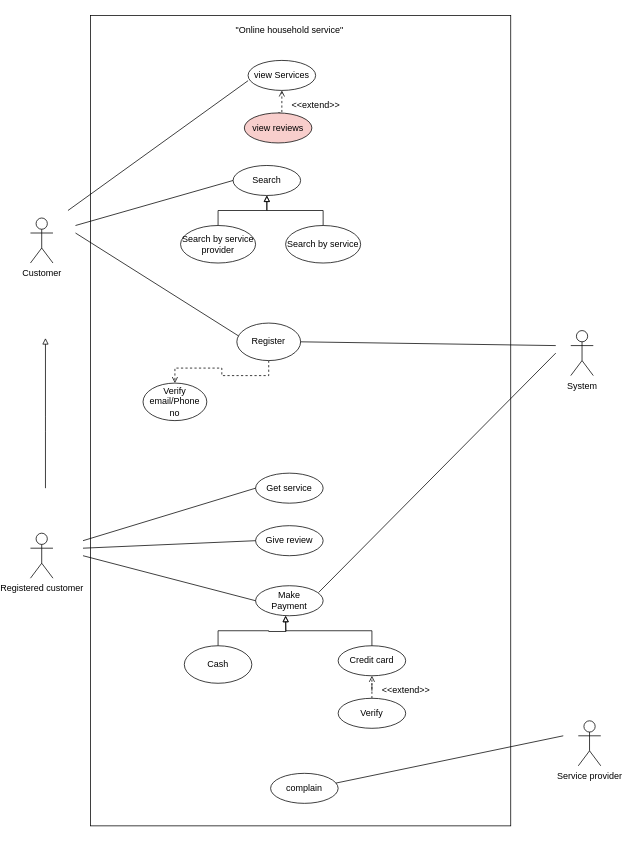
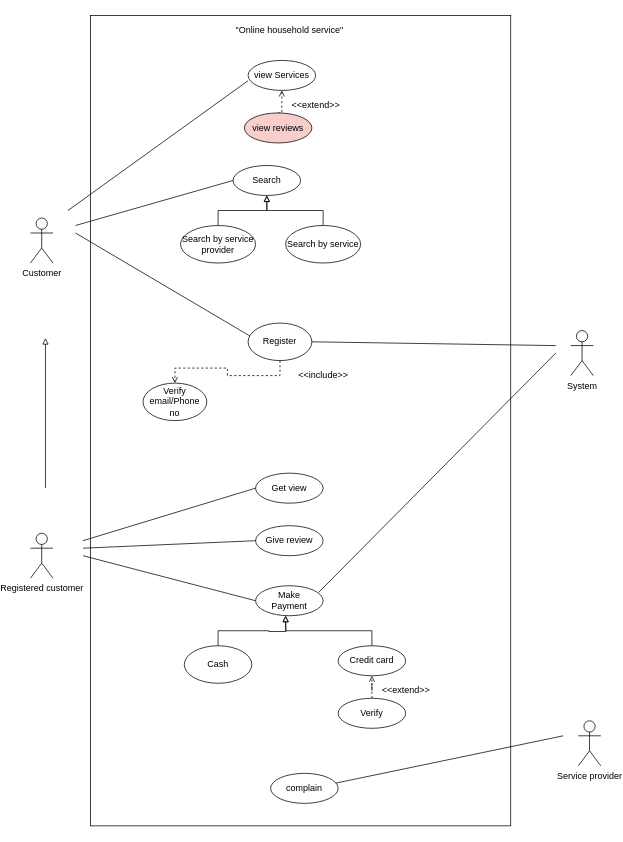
node "Register": moved (269, 342) -> (280, 342)
node "<<include>>": added
node "Get service": label "Get service" -> "Get view"
